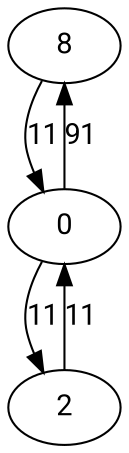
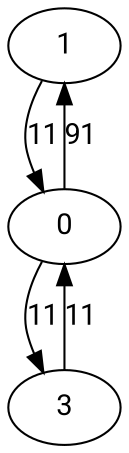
node "8": label "8" -> "1"
node "2": label "2" -> "3"
